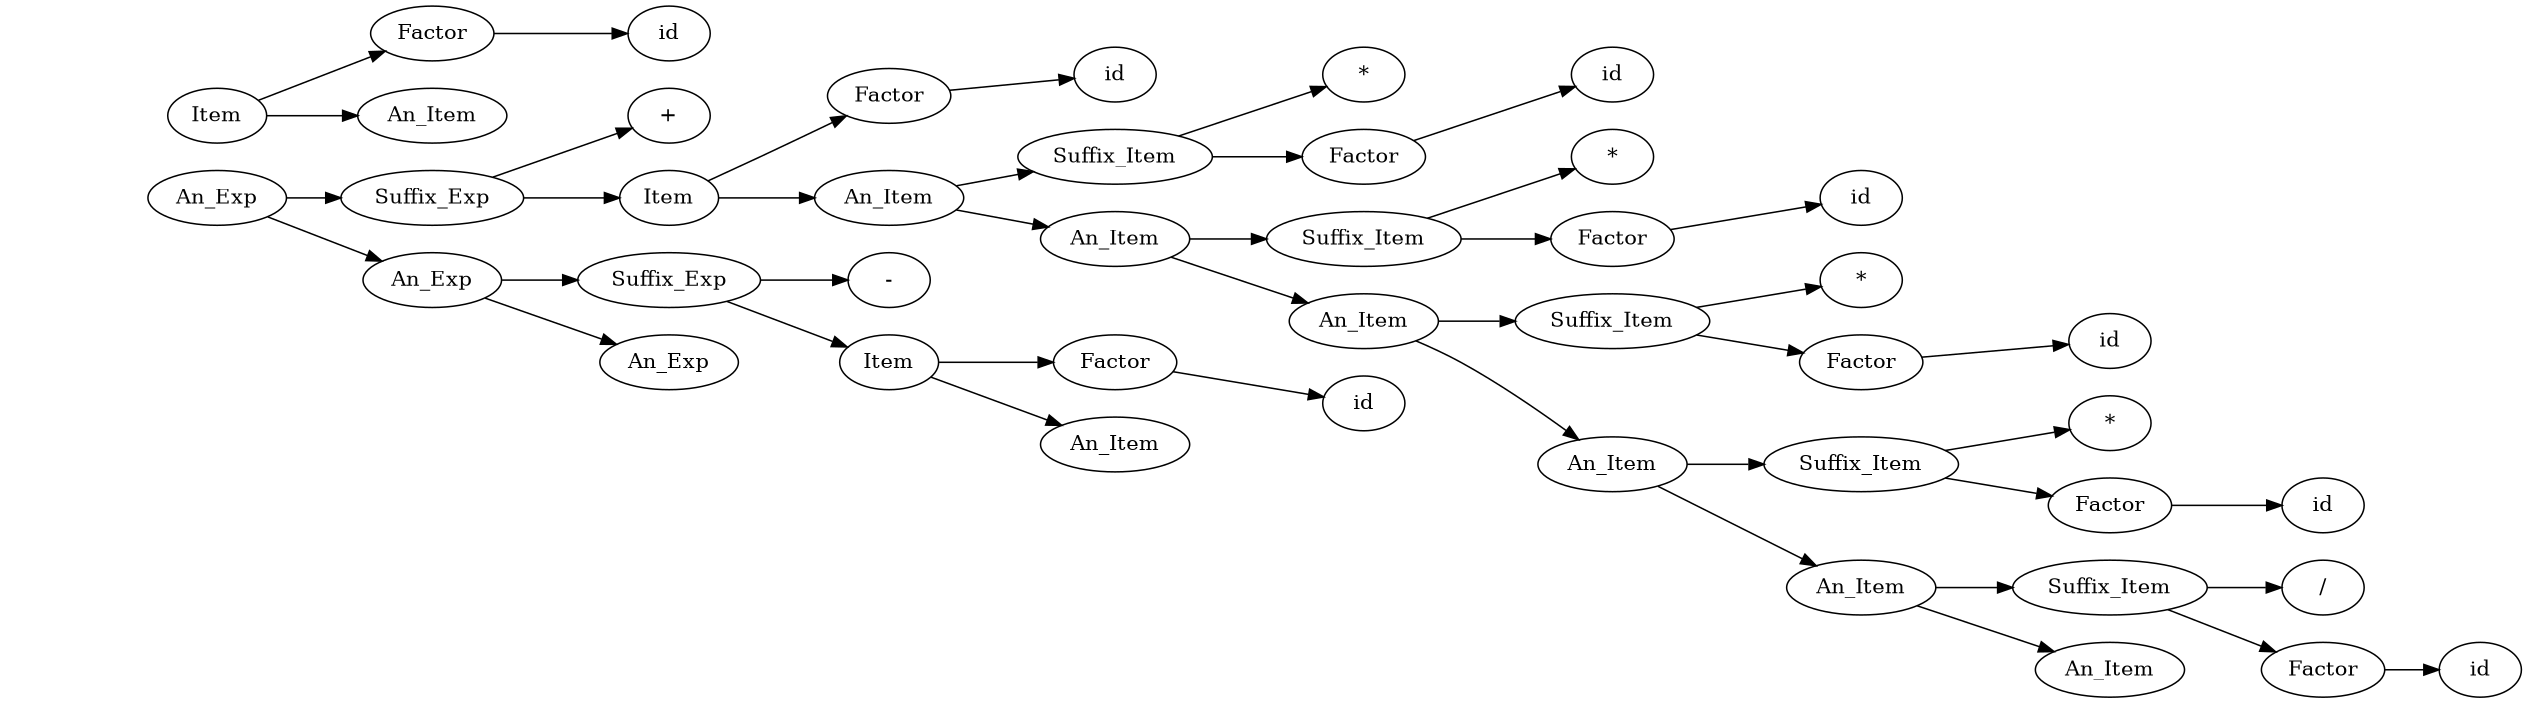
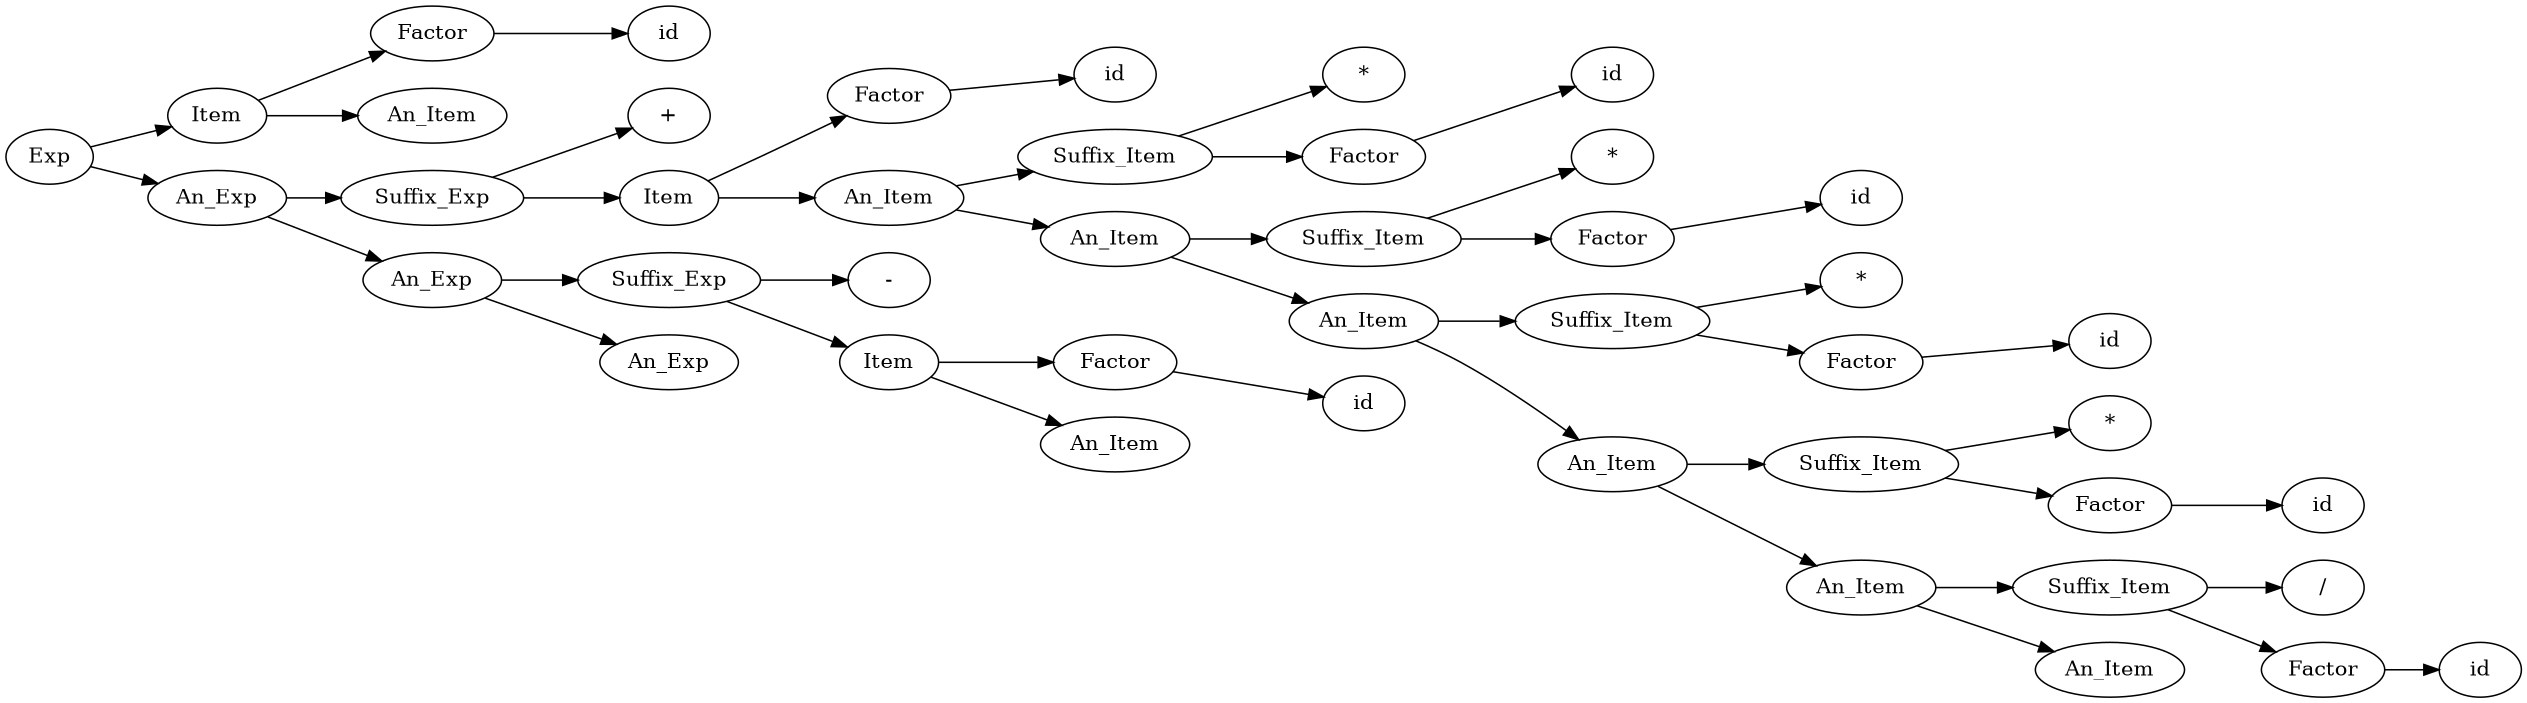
node "Exp": added
